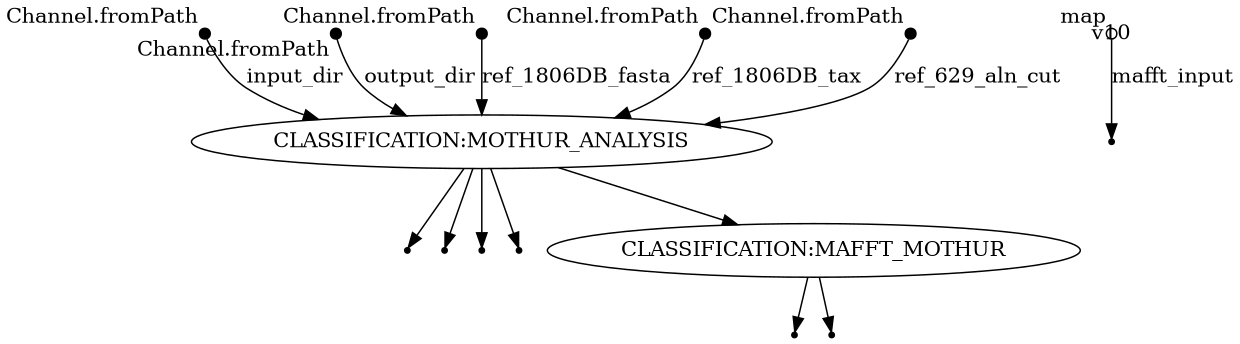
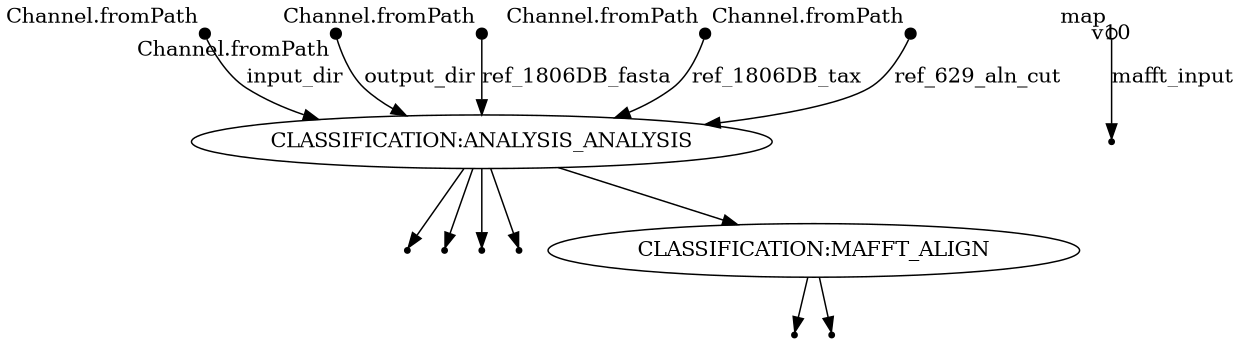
node "CLASSIFICATION:MOTHUR_ANALYSIS": label "CLASSIFICATION:MOTHUR_ANALYSIS" -> "CLASSIFICATION:ANALYSIS_ANALYSIS"
node "CLASSIFICATION:MAFFT_MOTHUR": label "CLASSIFICATION:MAFFT_MOTHUR" -> "CLASSIFICATION:MAFFT_ALIGN"
